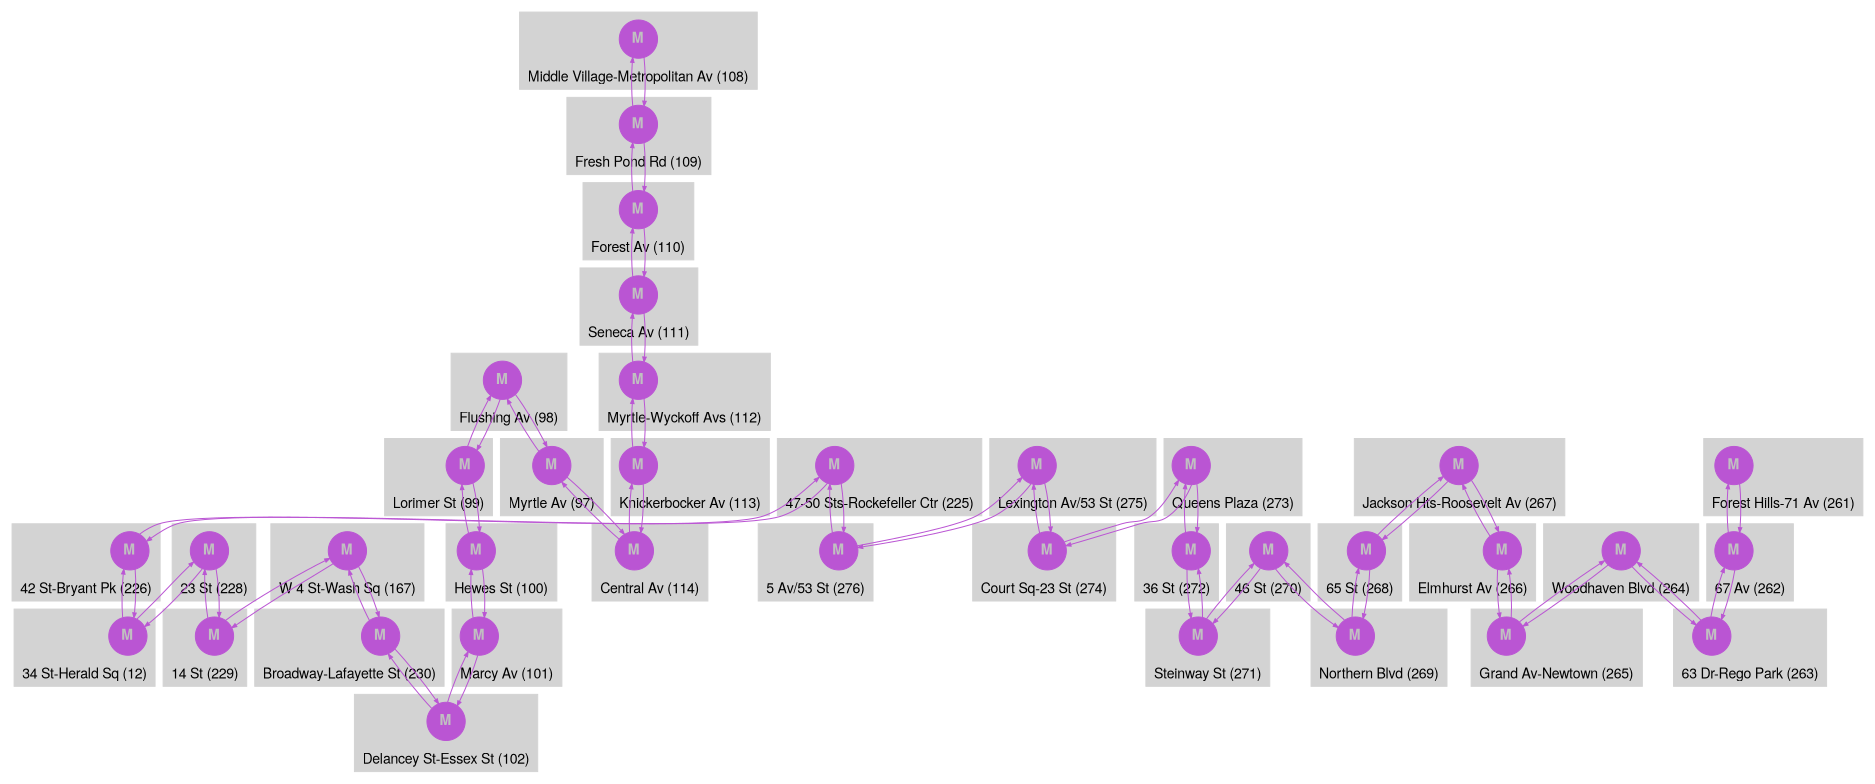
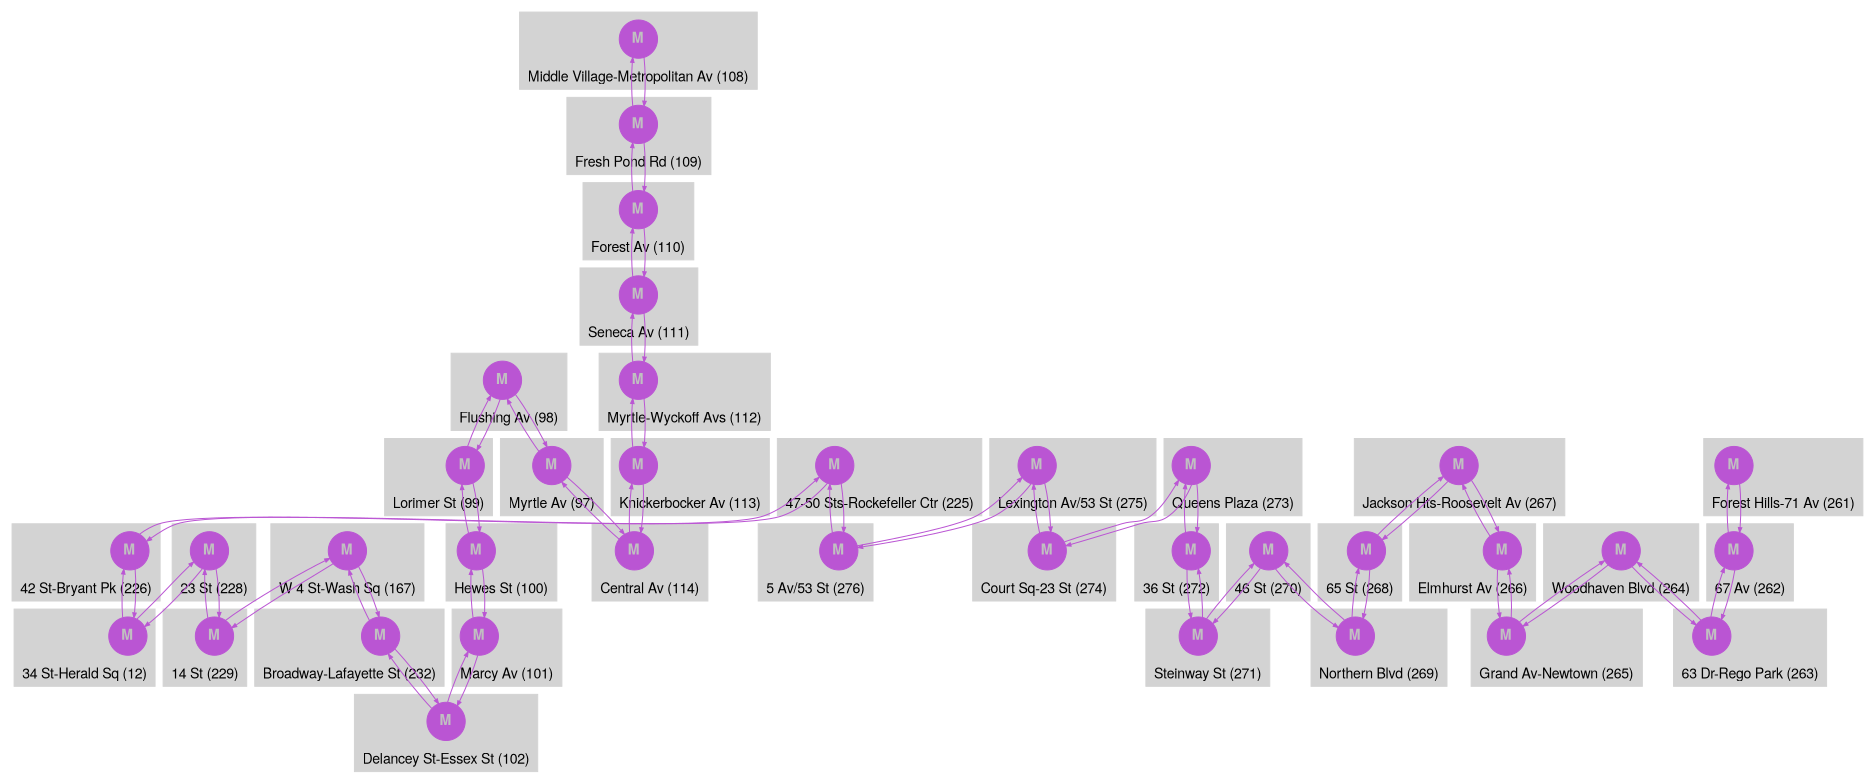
cluster "Broadway-Lafayette St (230)": label "Broadway-Lafayette St (230)" -> "Broadway-Lafayette St (232)"
